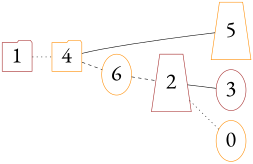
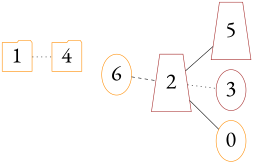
node "5": color darkorange -> brown
edge "5" -- "4": now "5" -- "2"
node "1": color brown -> darkorange
edge "4" -- "6": removed
edge "2" -- "3": style solid -> dotted
edge "2" -- "0": style dotted -> solid
